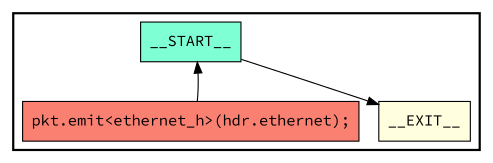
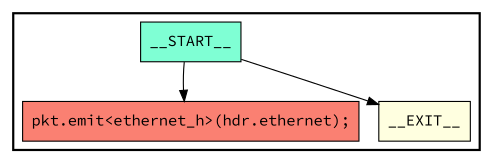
edge "pkt.emit<ethernet_h>(hdr.ethernet);" -> "__START__": reversed
